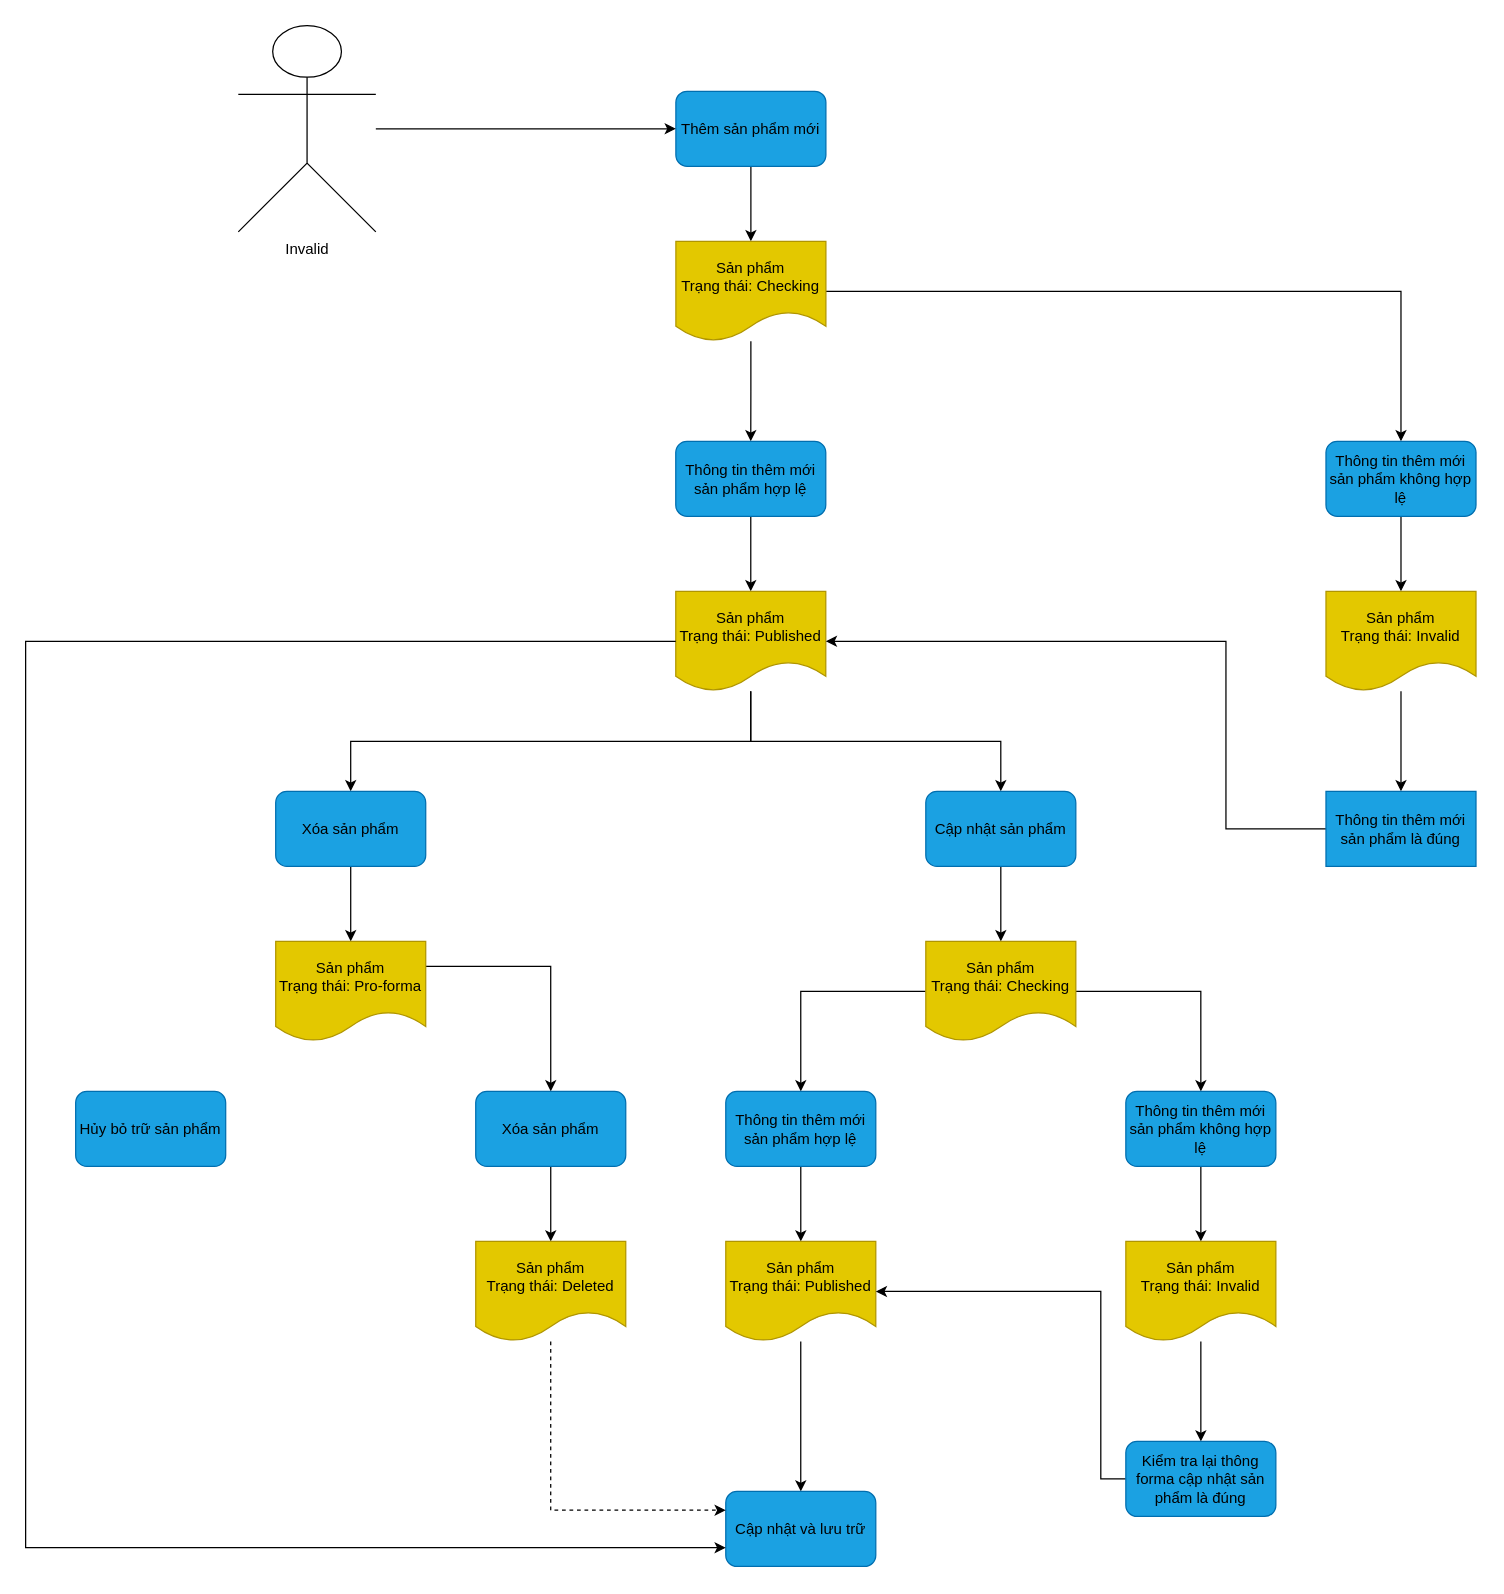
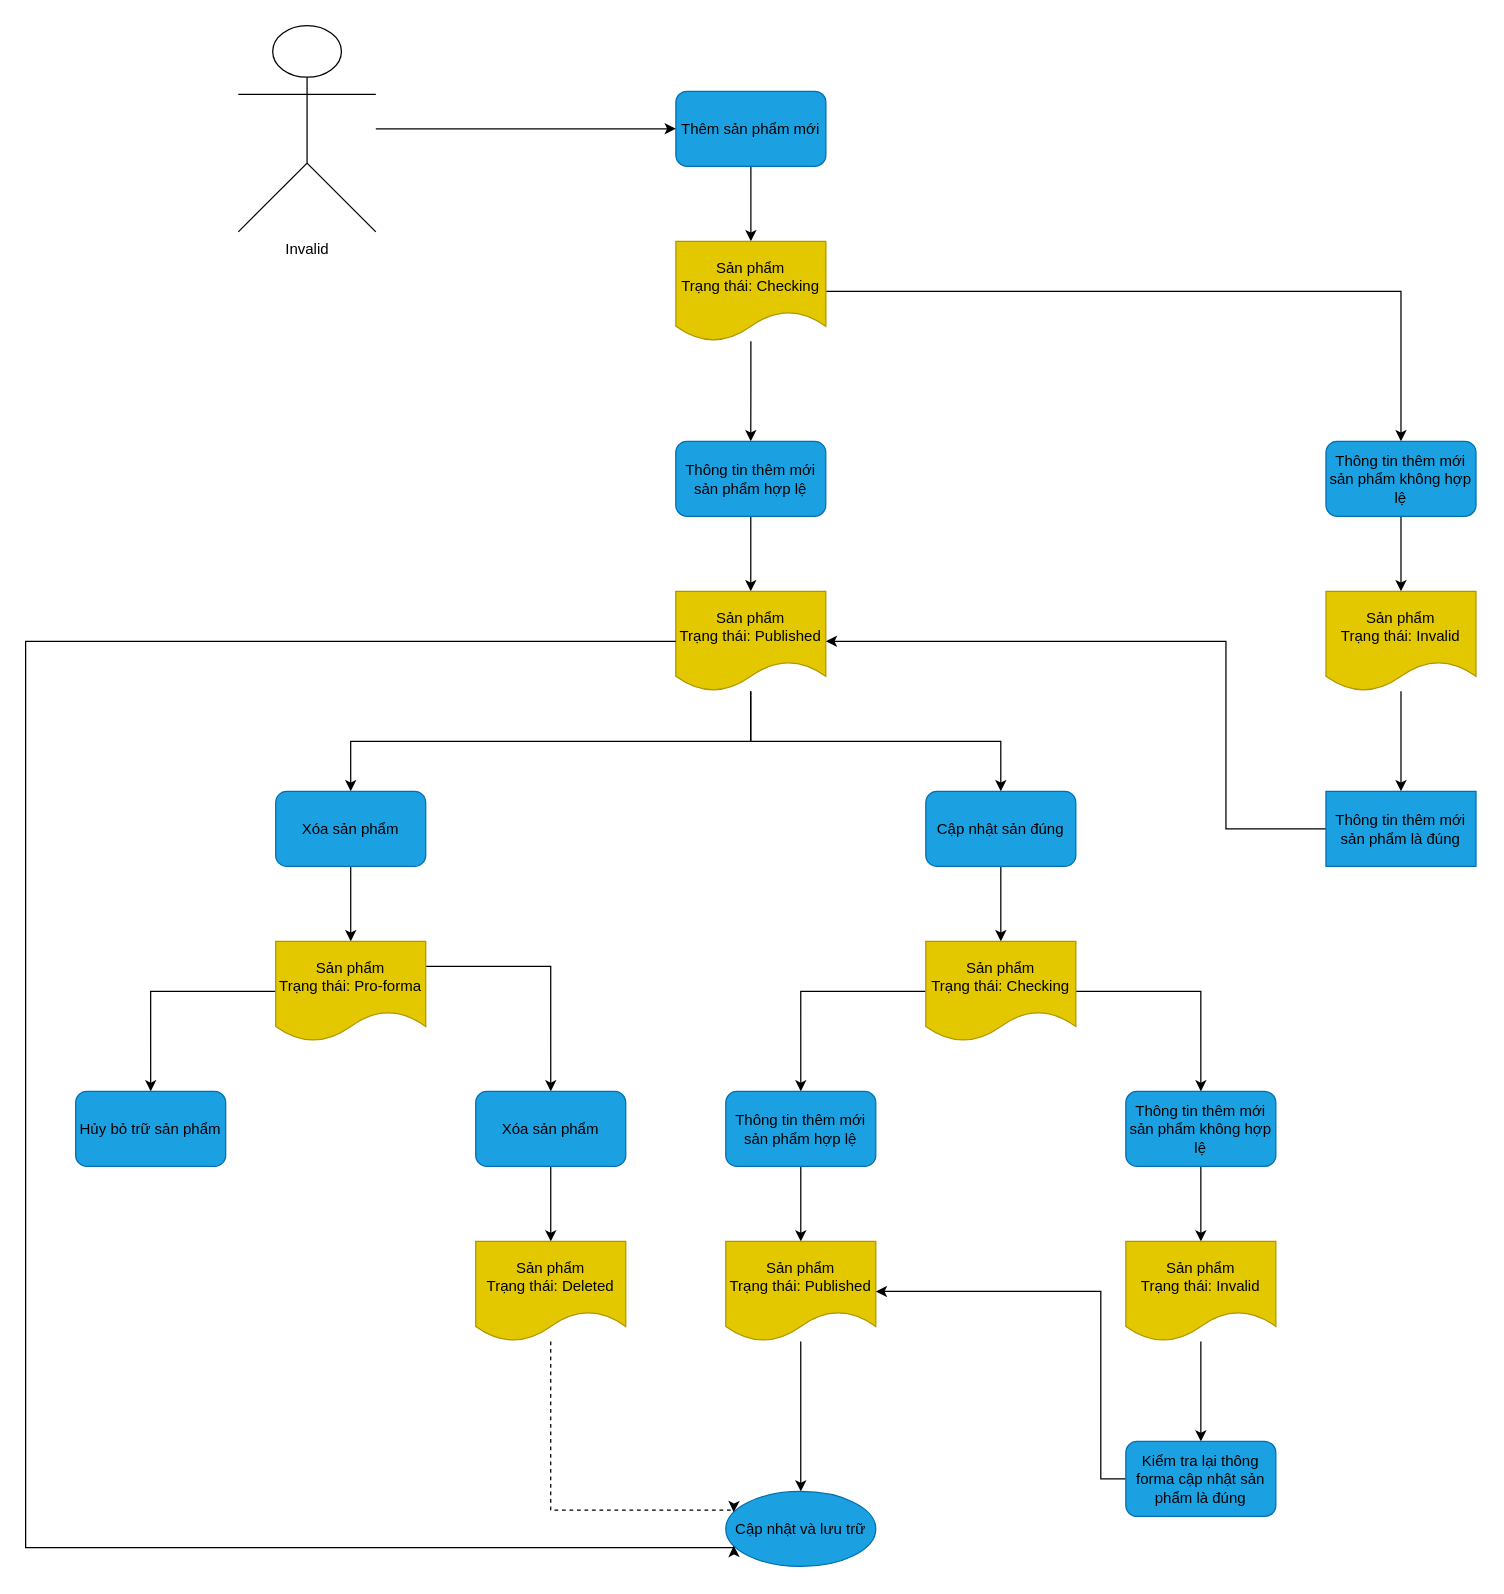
node "Cập nhật sản phẩm": label "Cập nhật sản phẩm" -> "Cập nhật sản đúng"
edge "Sản phẩm Trạng thái: Pro-forma" -> "Hủy bỏ trữ sản phẩm": added
node "Cập nhật và lưu trữ": shape rounded rectangle -> ellipse
